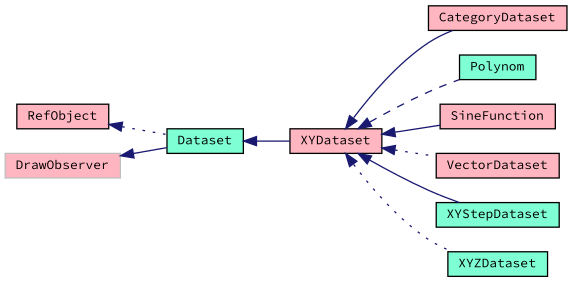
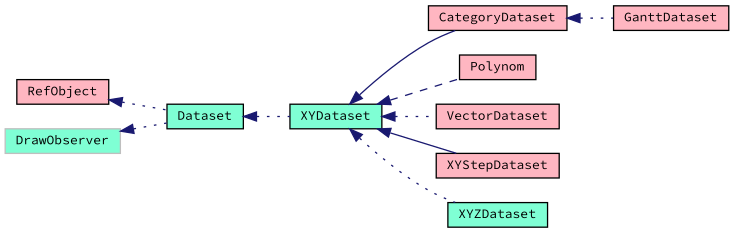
node "GanttDataset": added
node "Polynom": fillcolor aquamarine -> lightpink
node "SineFunction": removed
edge "XYDataset" -> "Dataset": style solid -> dotted
node "XYDataset": fillcolor lightpink -> aquamarine
edge "Dataset" -> "DrawObserver": style solid -> dotted
node "DrawObserver": fillcolor lightpink -> aquamarine
node "XYStepDataset": fillcolor aquamarine -> lightpink
